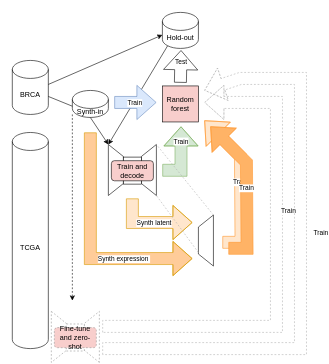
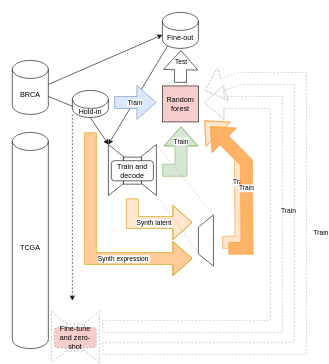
node "Hold-out": label "Hold-out" -> "Fine-out"
node "Synth-in": label "Synth-in" -> "Hold-in"
node "Train and decode": fillcolor #f8cecc -> #ffffff
